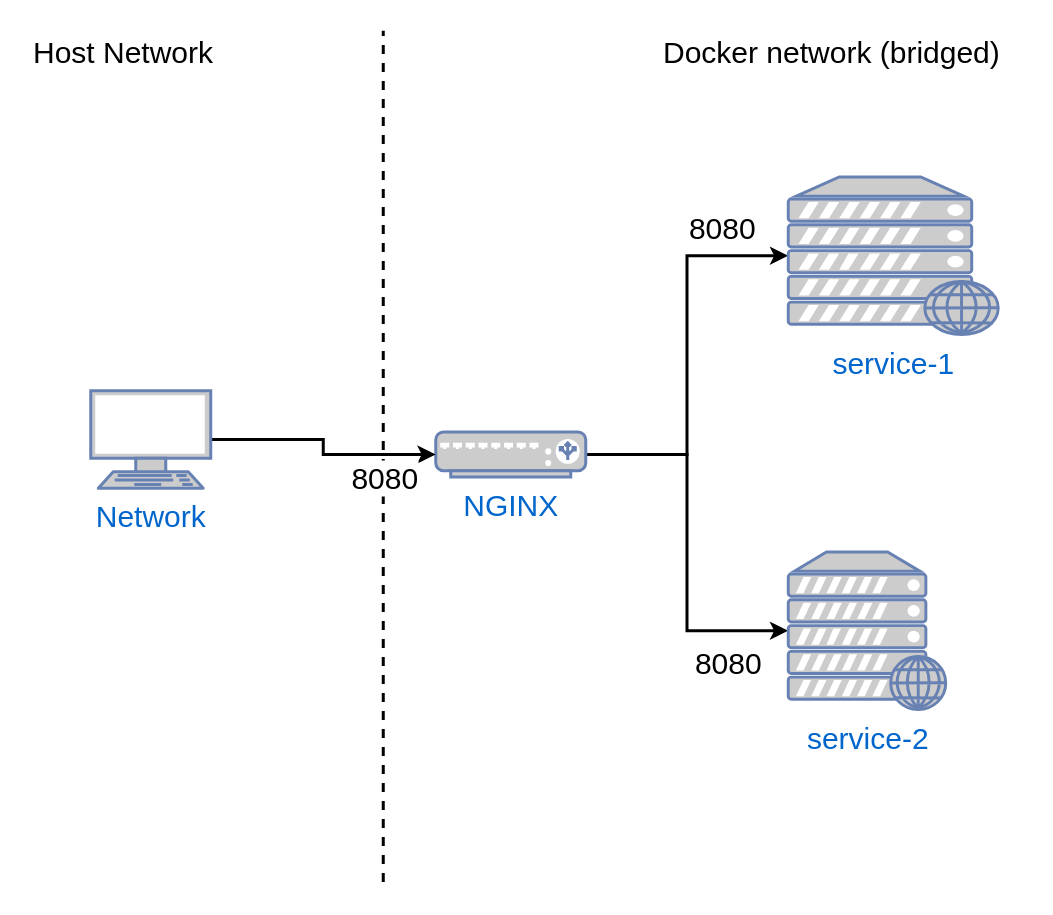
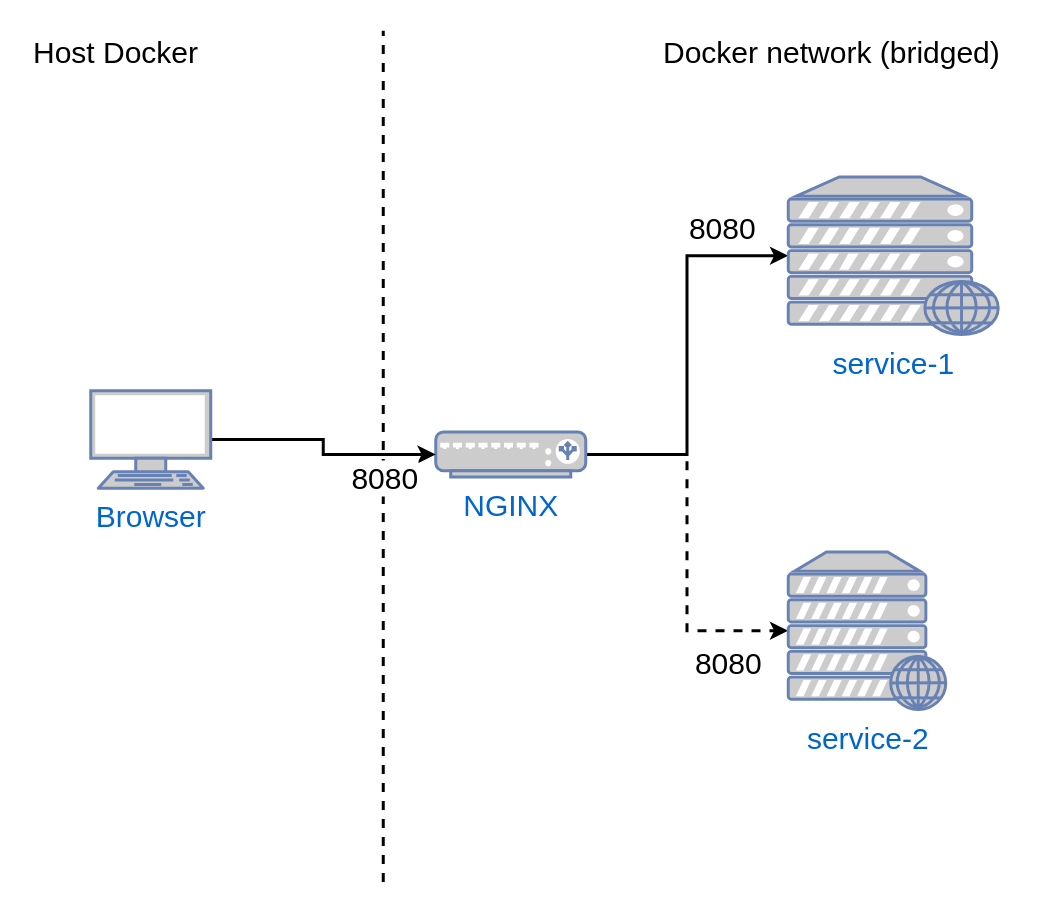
node "Host Network": label "Host Network" -> "Host Docker"
node "Network": label "Network" -> "Browser"
edge "NGINX" -> "service-2": style solid -> dashed
